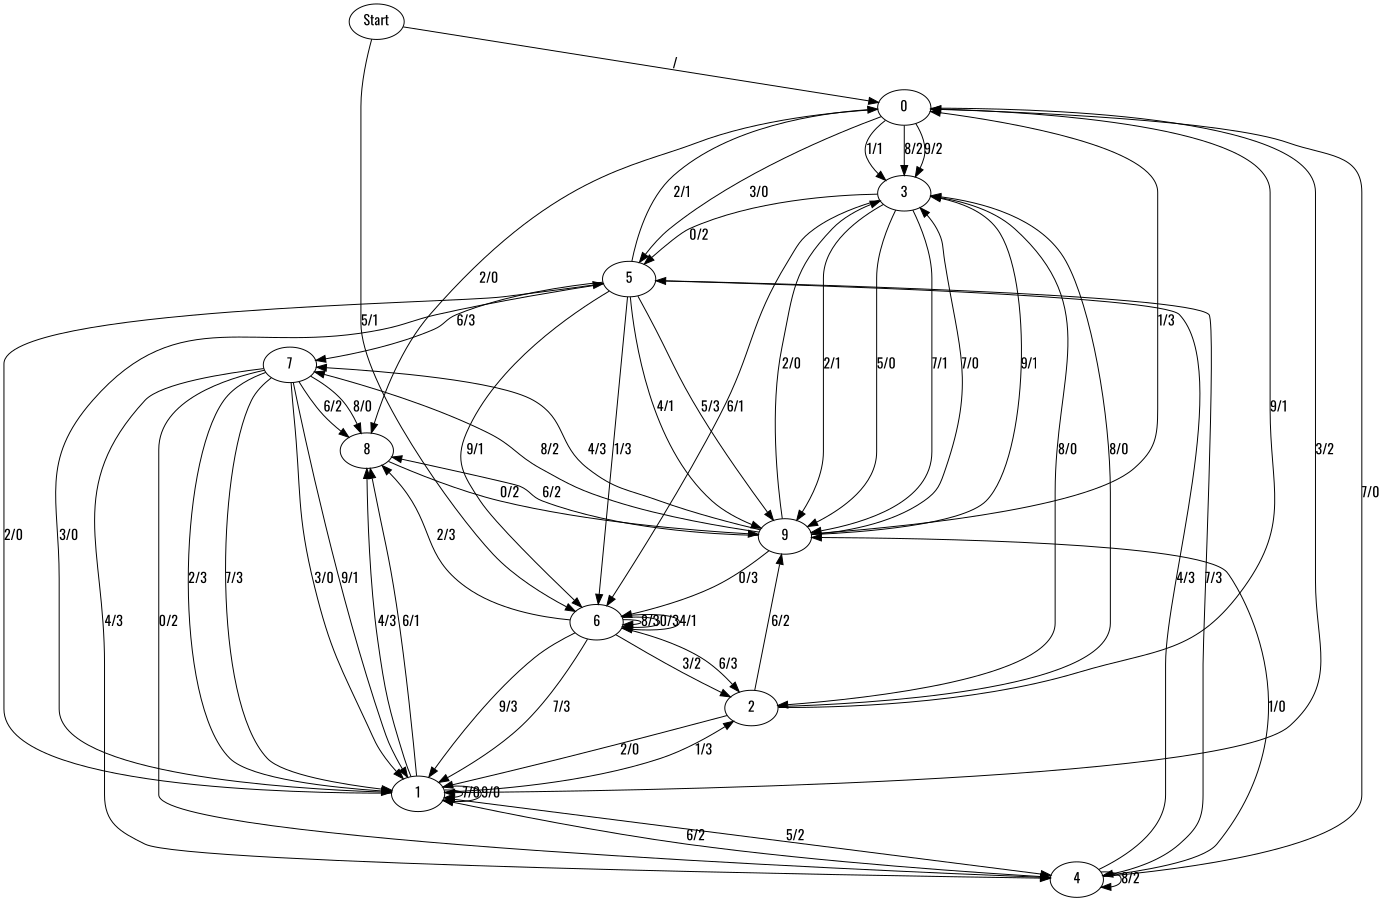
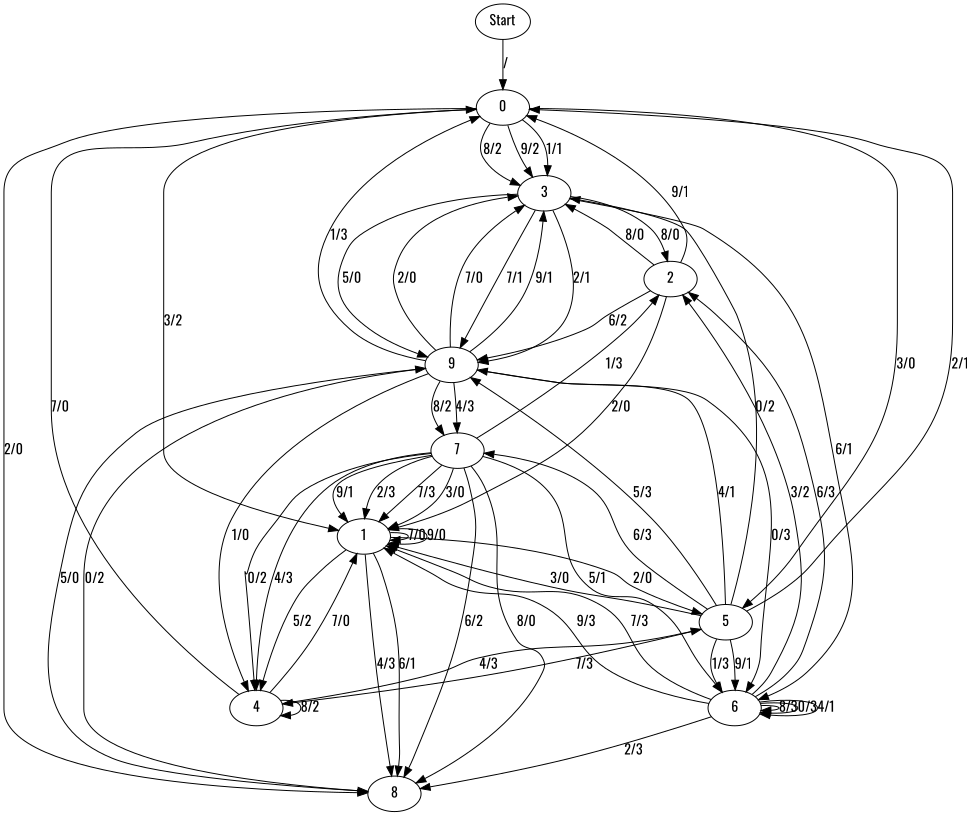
edge "3" -> "5": reversed
edge "Start" -> "6": now "7" -> "6"
edge "9" -> "8": label "6/2" -> "5/0"
edge "4" -> "9": reversed
edge "1" -> "2": now "7" -> "2"
edge "4" -> "1": label "6/2" -> "7/0"
